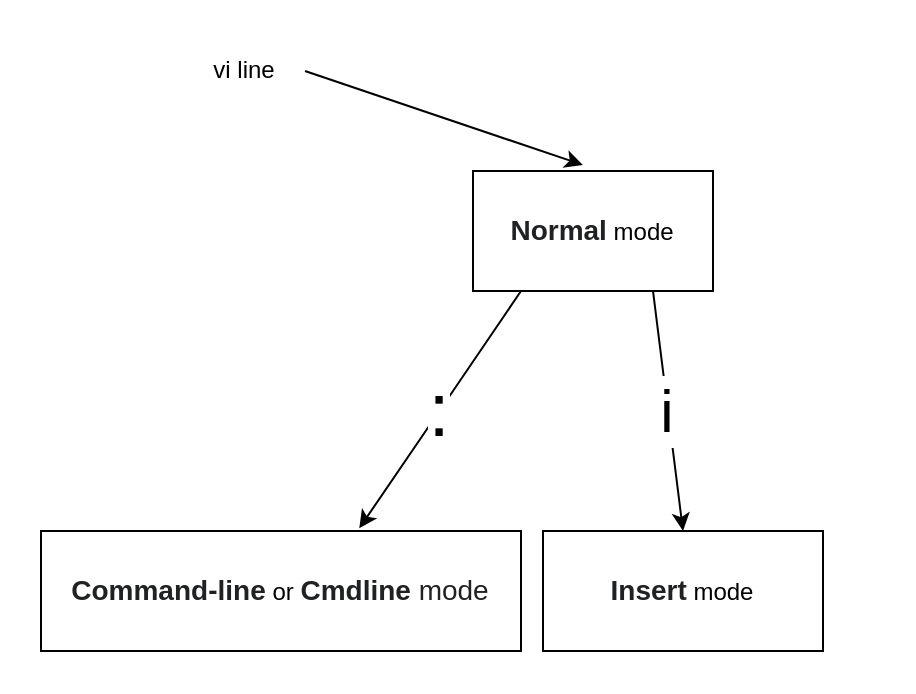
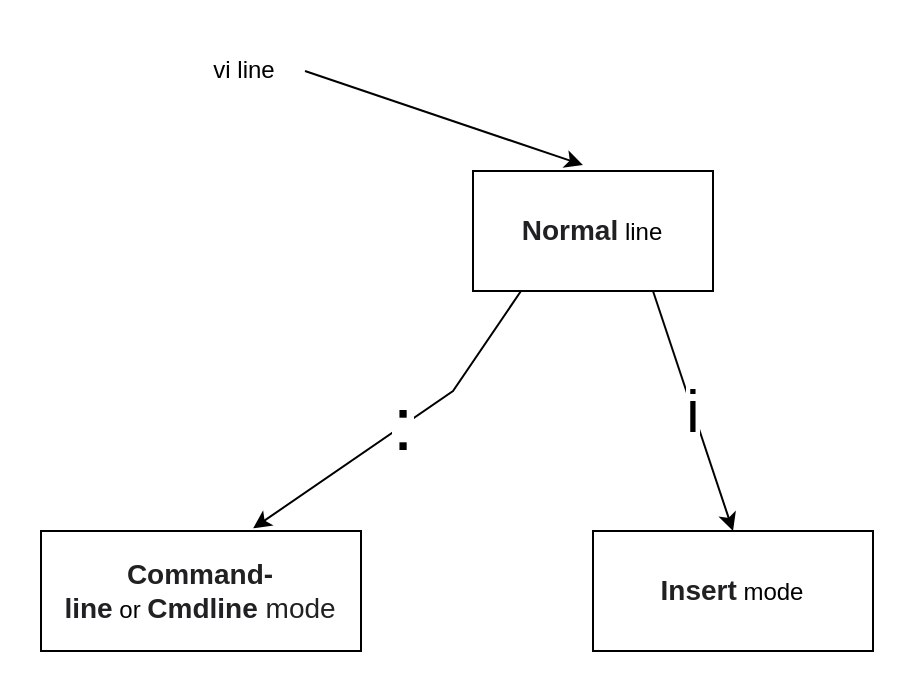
node "Normal mode": label "Normal mode" -> "Normal line"
node "Command-line or Cmdline mode": size 480x120 -> 320x120
node "Insert mode": moved (683, 591) -> (733, 591)
